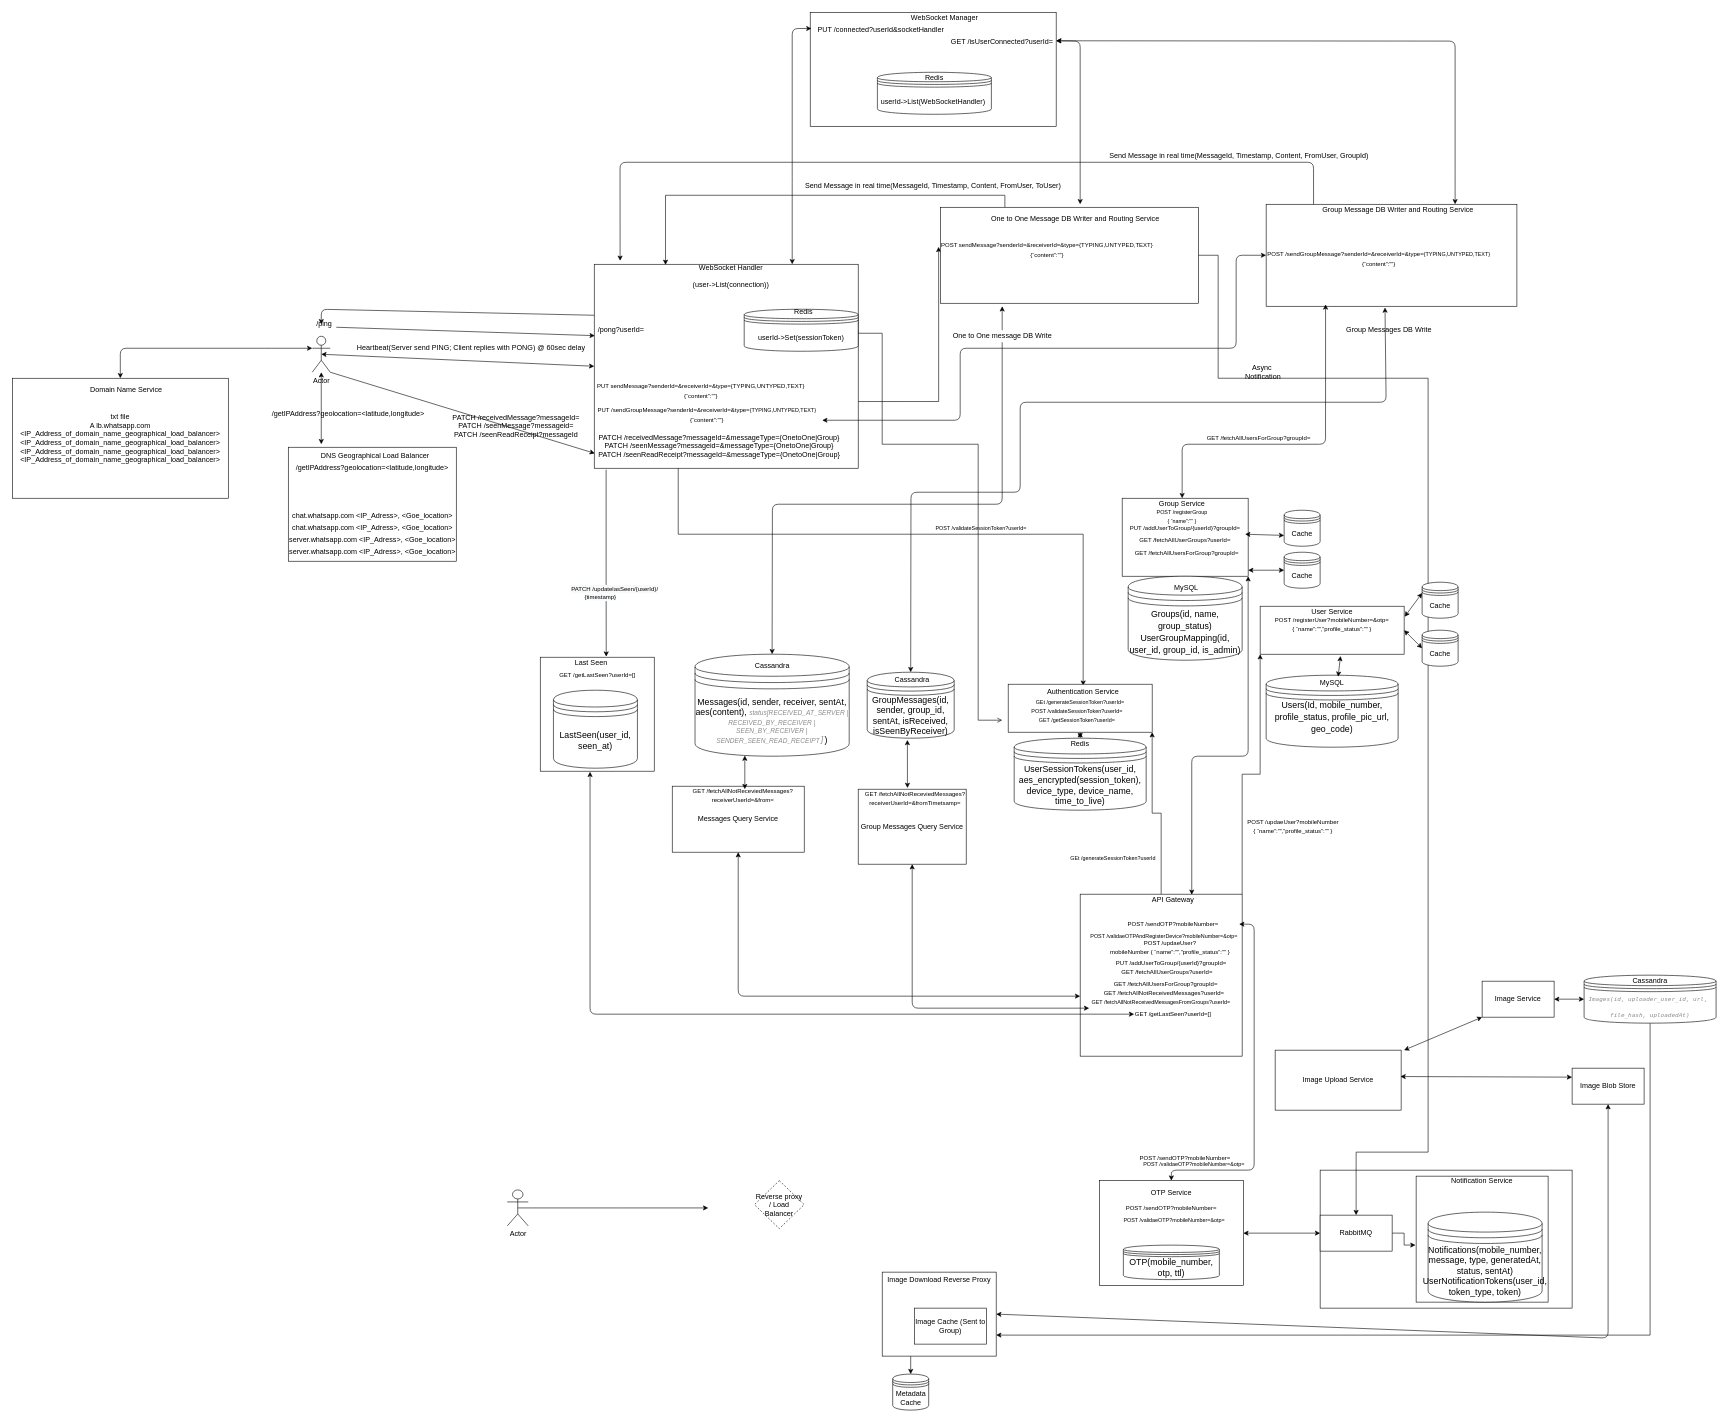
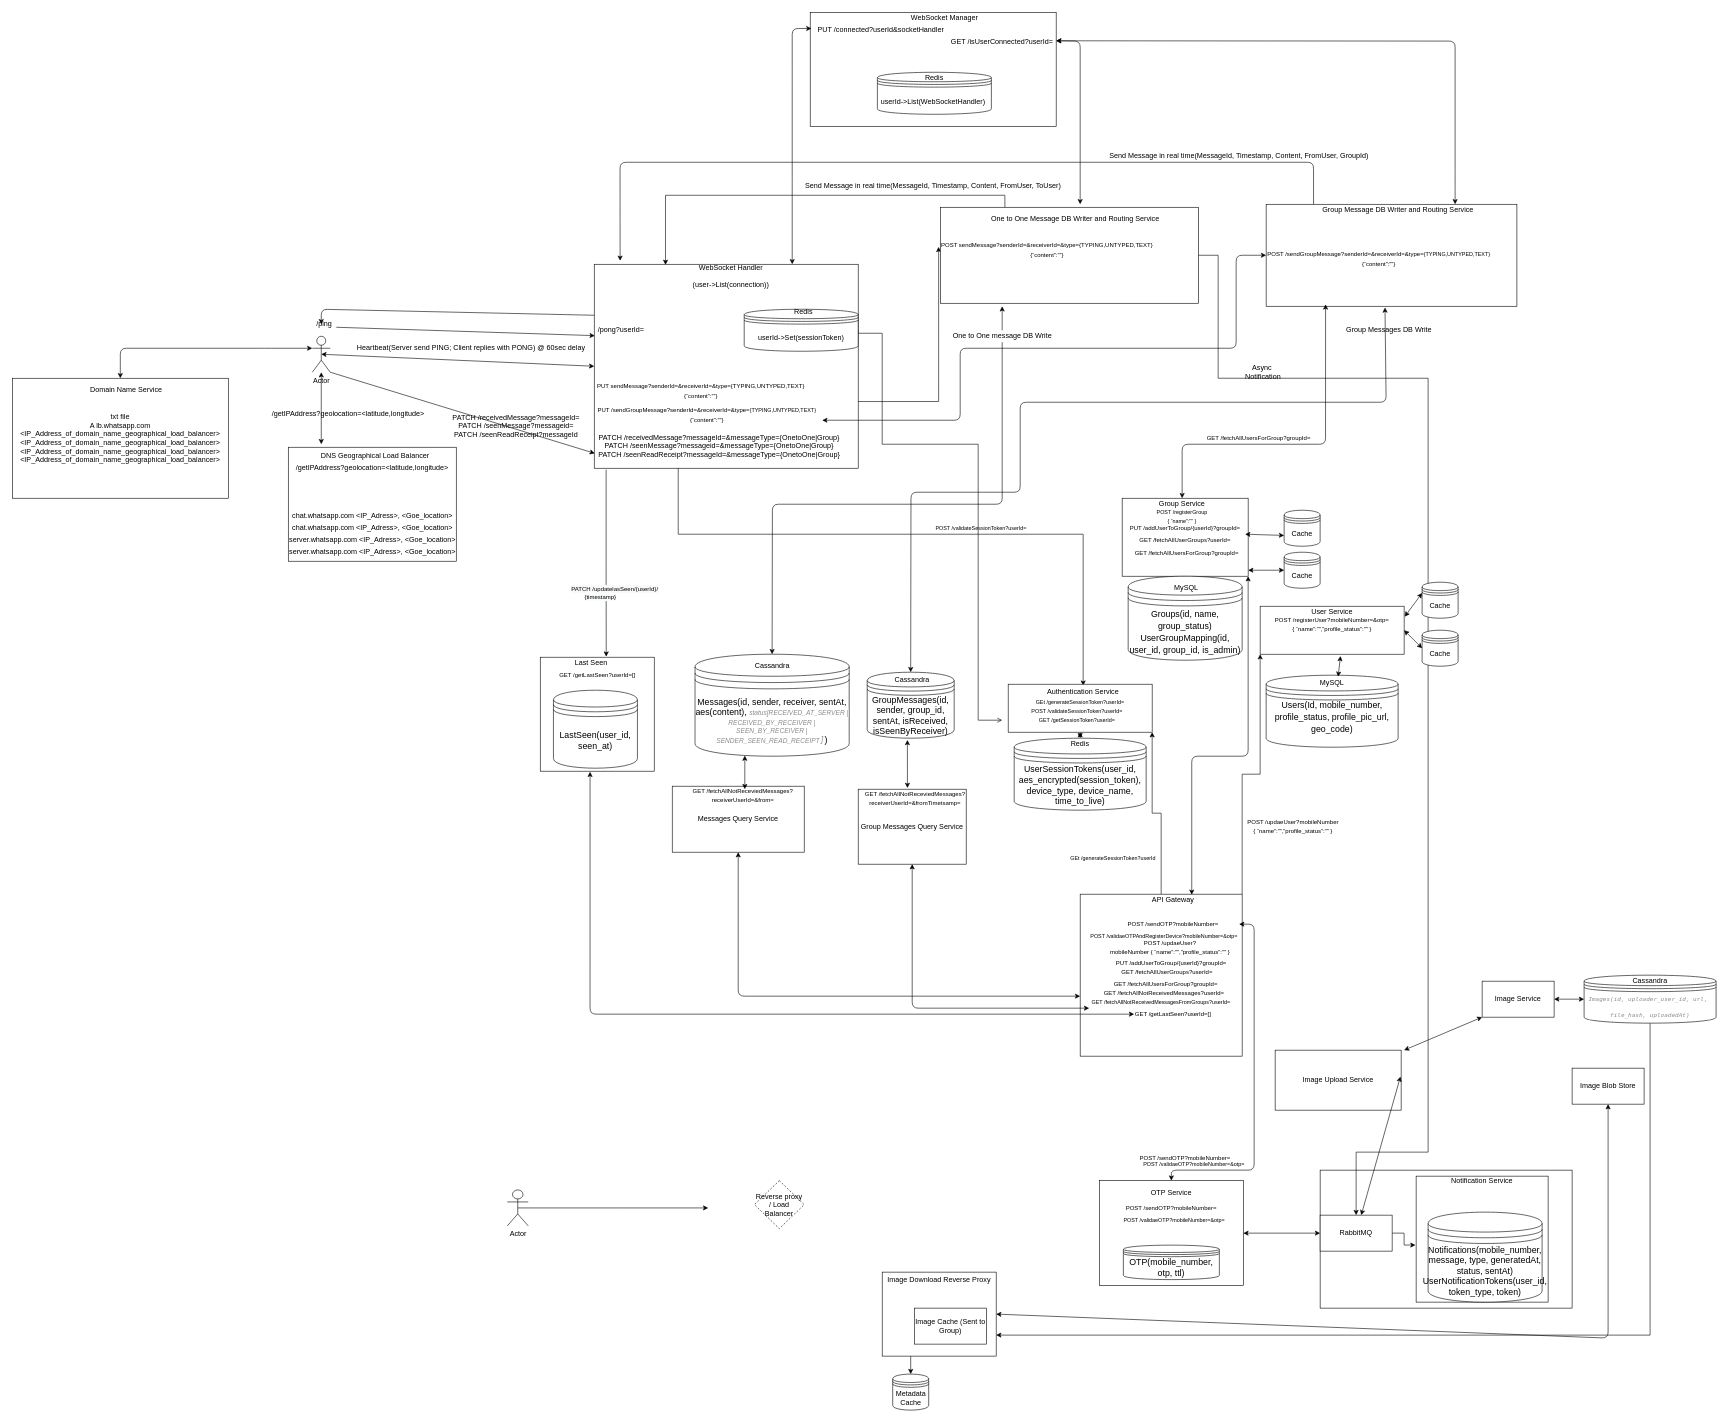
edge "Image Upload Service" -- "Image Blob Store": now "Image Upload Service" -- "RabbitMQ"
